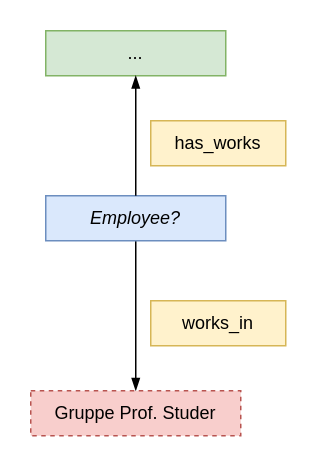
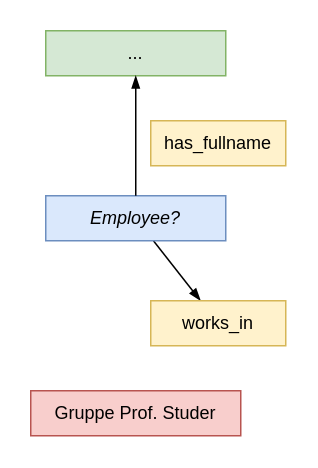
node "has_works": label "has_works" -> "has_fullname"
edge "Employee?" -> "Gruppe Prof. Studer": now "Employee?" -> "works_in"
node "Gruppe Prof. Studer": style dashed -> solid
